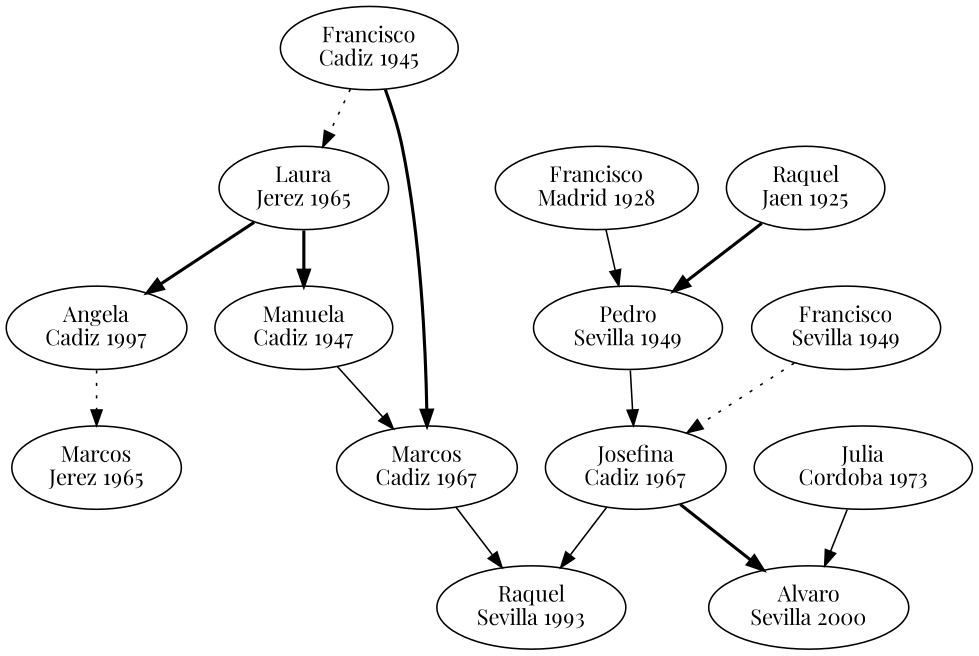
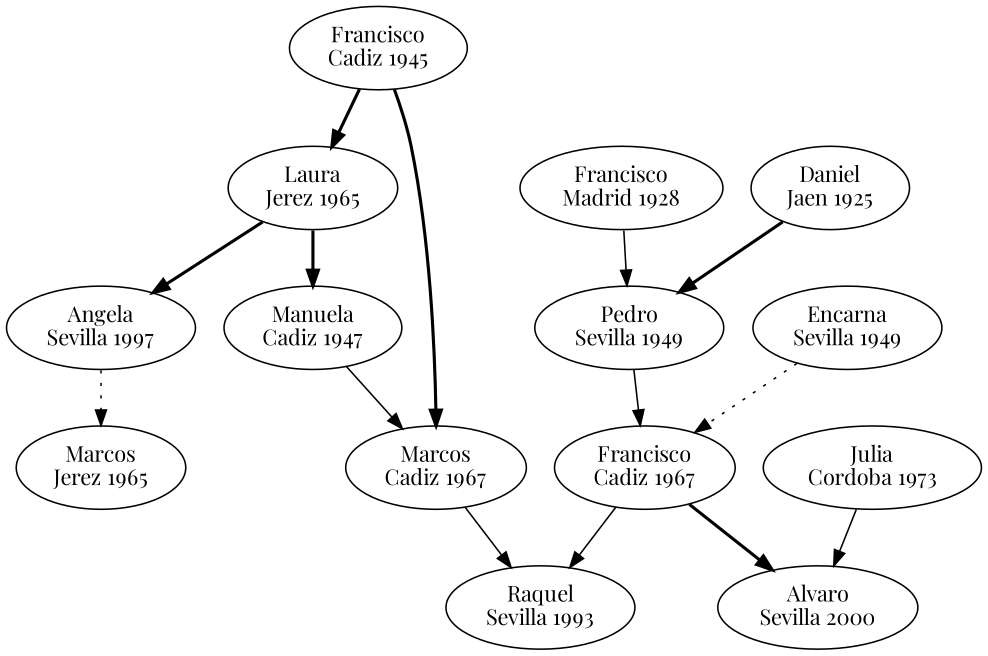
edge "Francisco Cadiz 1945" -> "Laura Jerez 1965": style dotted -> bold
node "Raquel Jaen 1925": label "Raquel Jaen 1925" -> "Daniel Jaen 1925"
node "Angela Cadiz 1997": label "Angela Cadiz 1997" -> "Angela Sevilla 1997"
node "Francisco Sevilla 1949": label "Francisco Sevilla 1949" -> "Encarna Sevilla 1949"
node "Josefina Cadiz 1967": label "Josefina Cadiz 1967" -> "Francisco Cadiz 1967"
